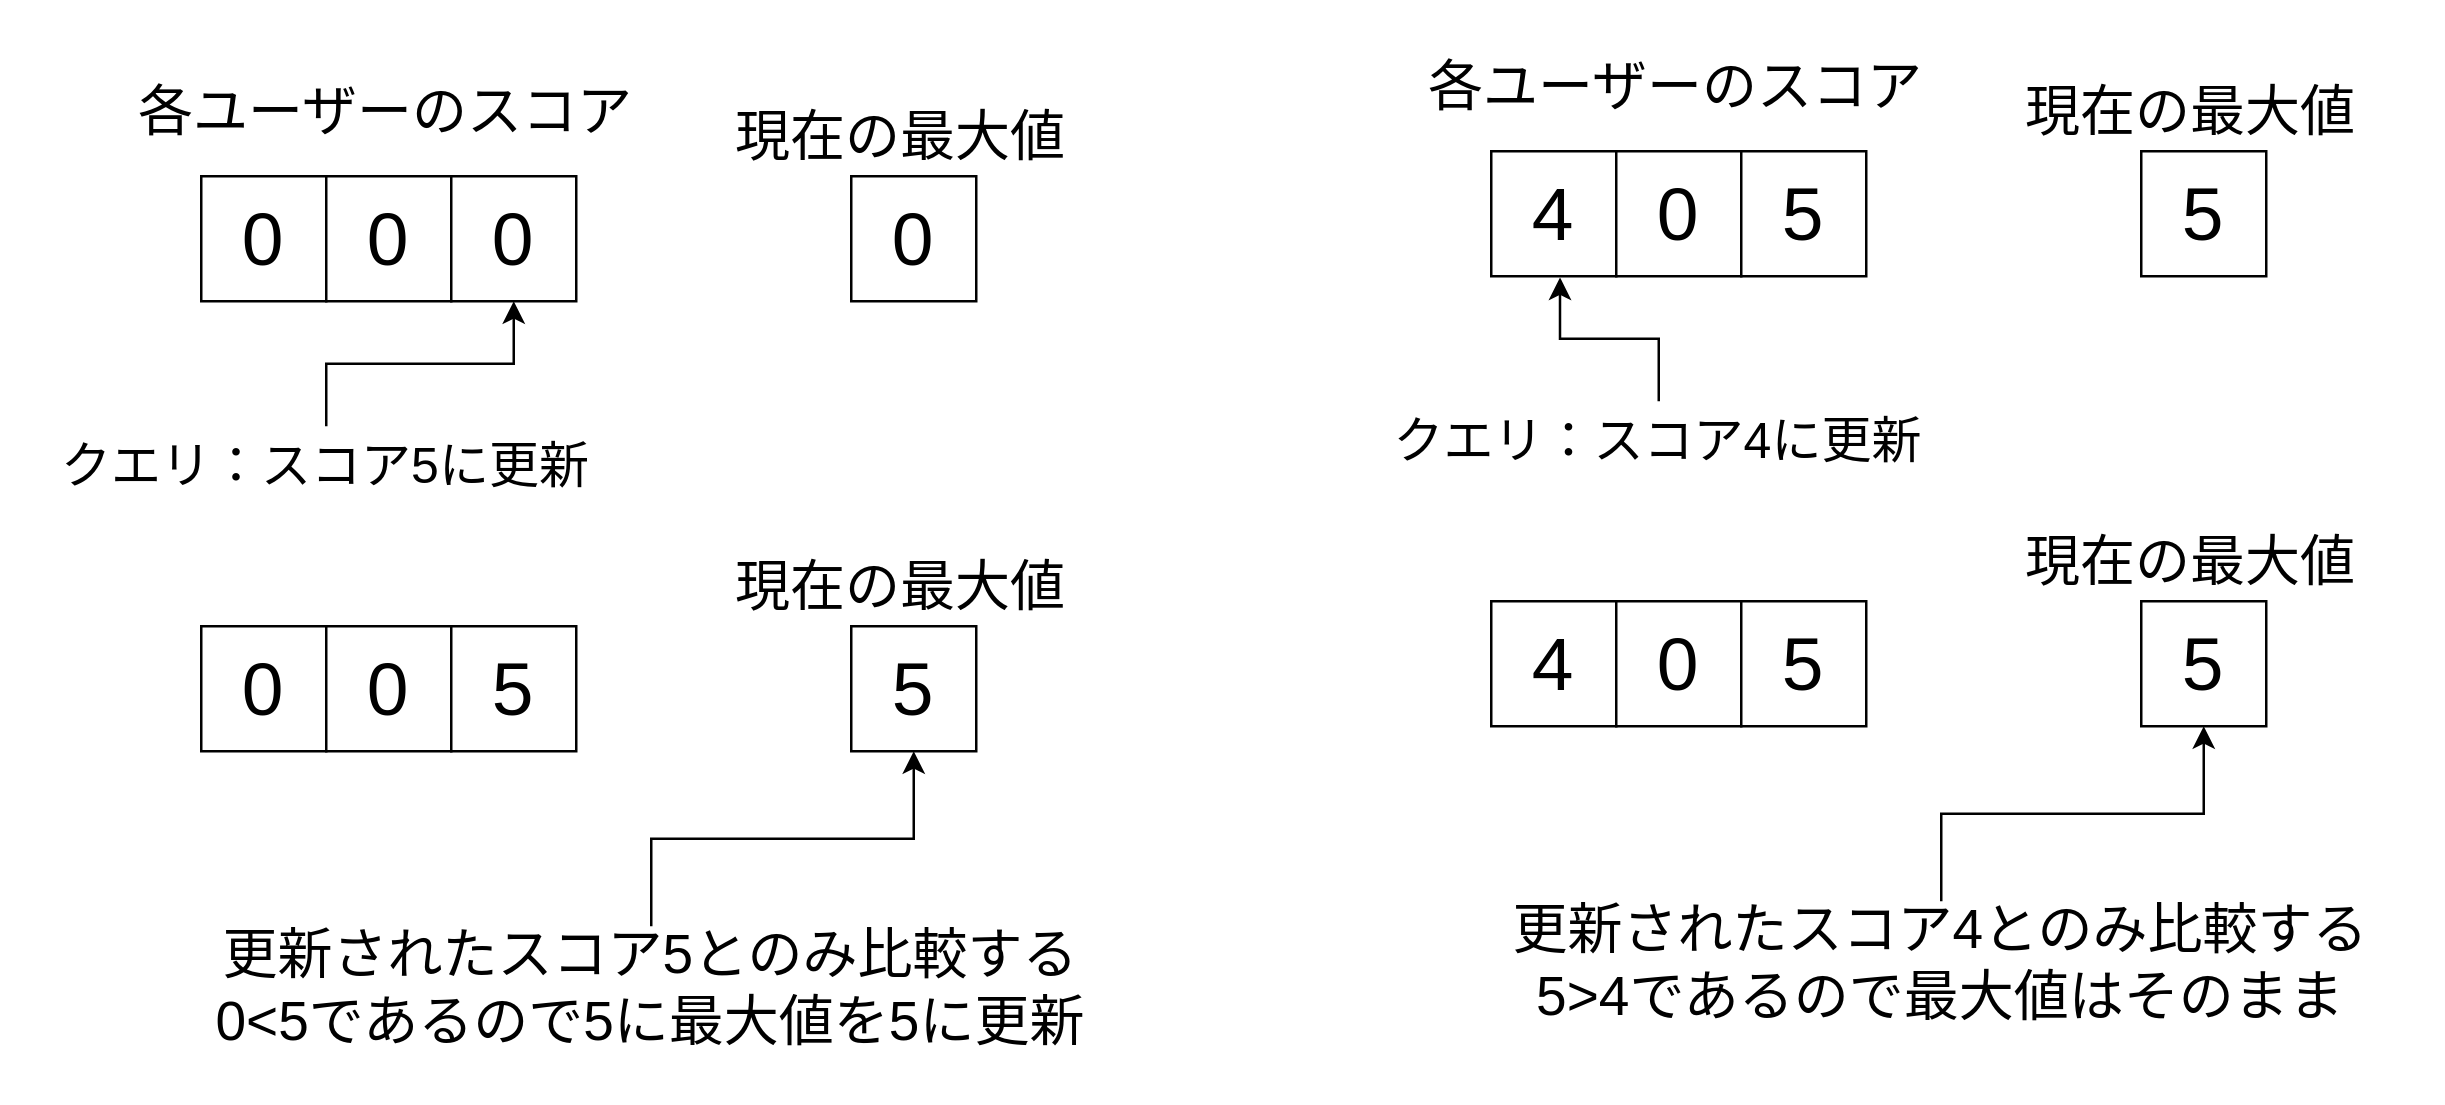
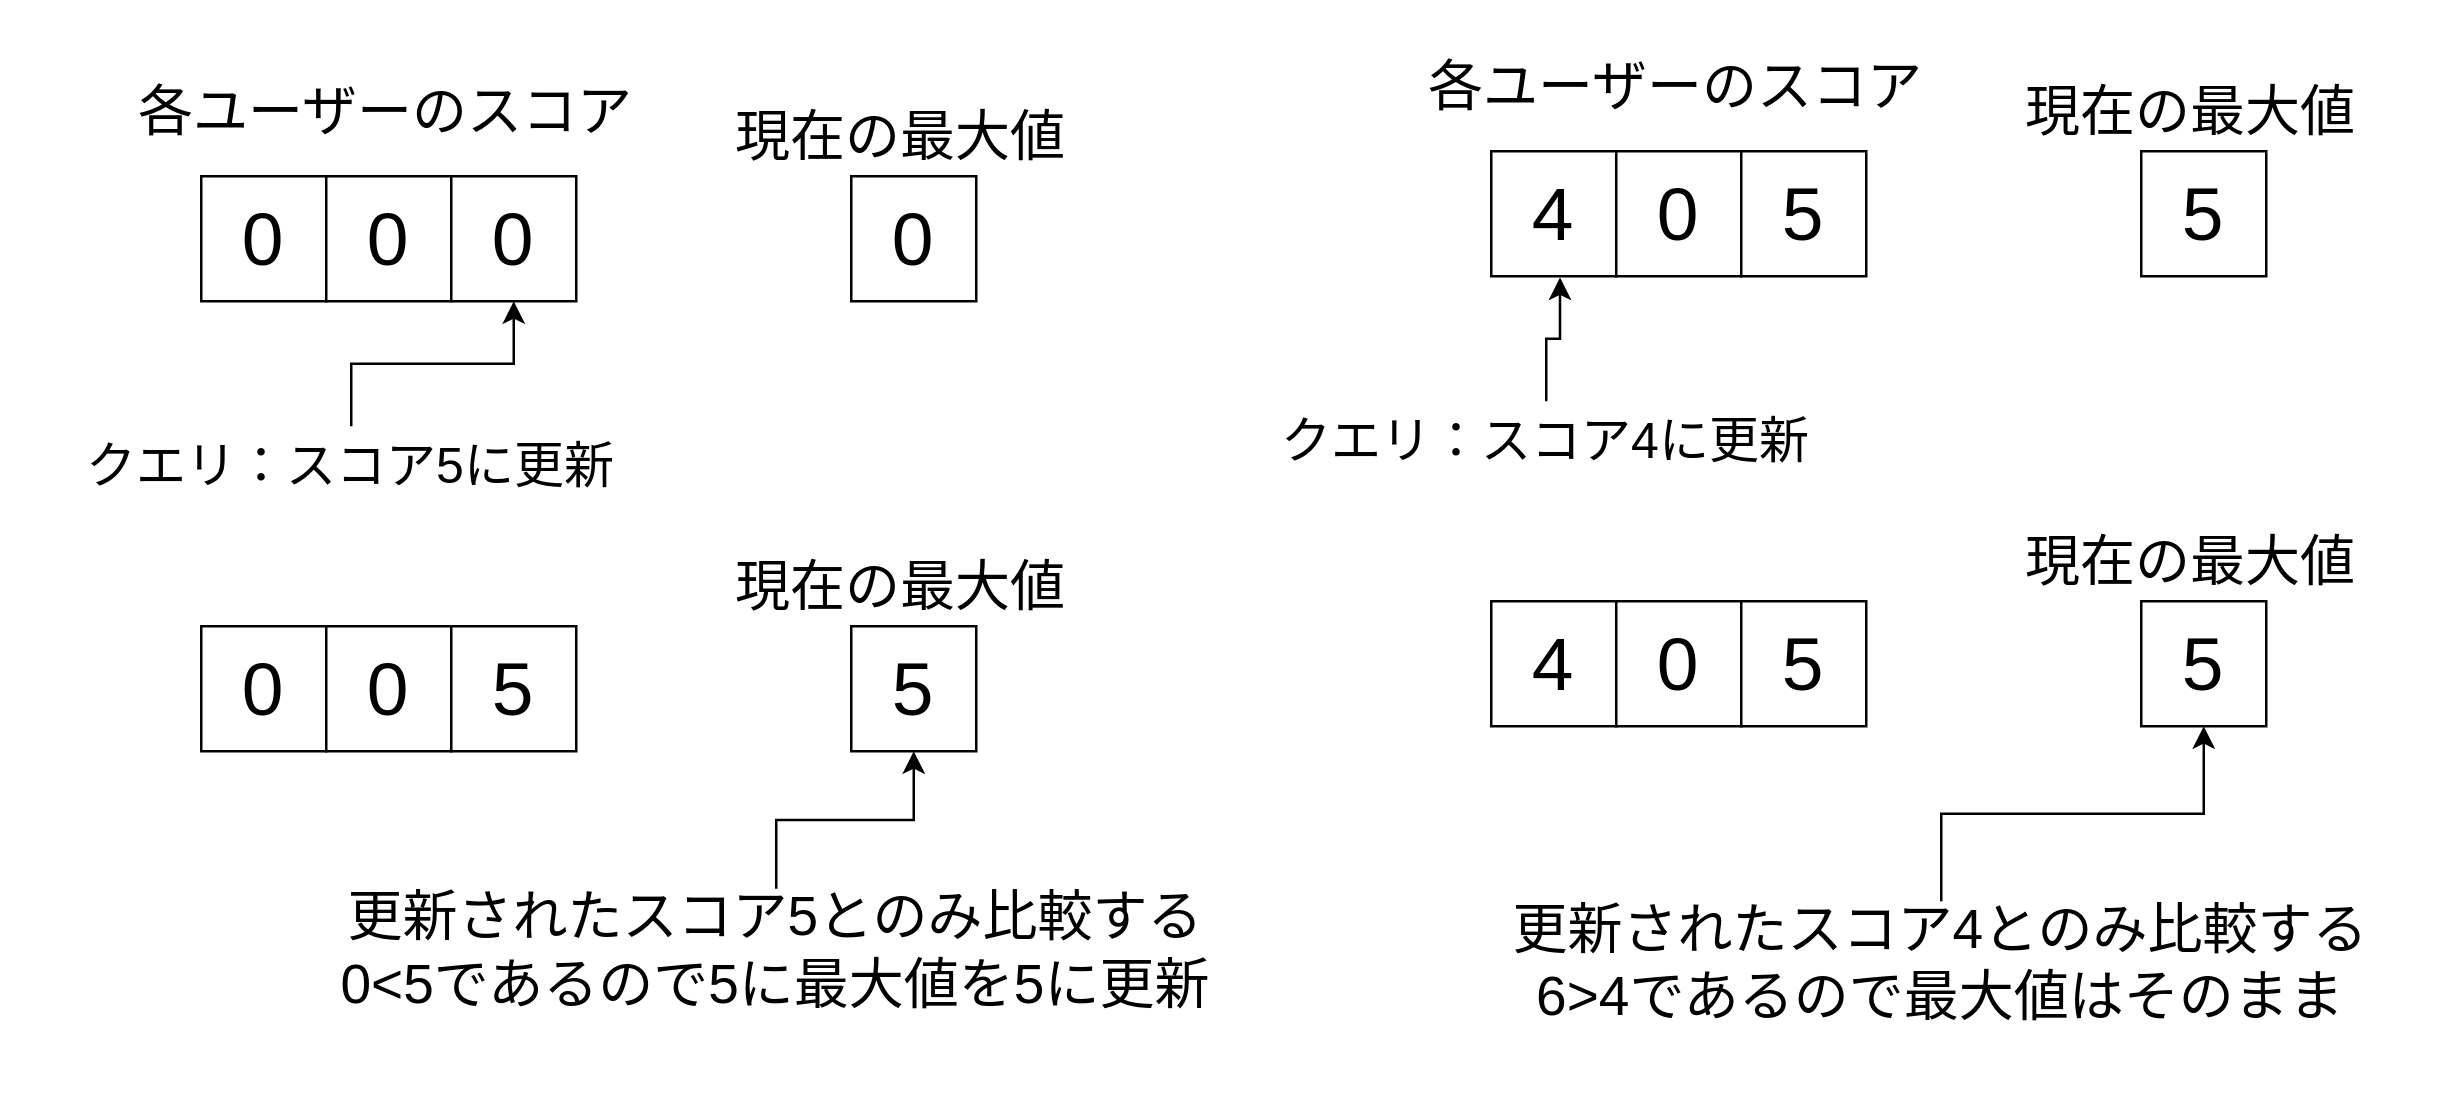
node "クエリ：スコア4に更新": moved (1659, 439) -> (1546, 439)
node "クエリ：スコア5に更新": moved (326, 464) -> (351, 464)
node "更新されたスコア4とのみ比較する 5>4であるので最大値はそのまま": label "更新されたスコア4とのみ比較する 5>4であるので最大値はそのまま" -> "更新されたスコア4とのみ比較する 6>4であるので最大値はそのまま"
node "更新されたスコア5とのみ比較する 0<5であるので5に最大値を5に更新": moved (651, 989) -> (776, 951)
